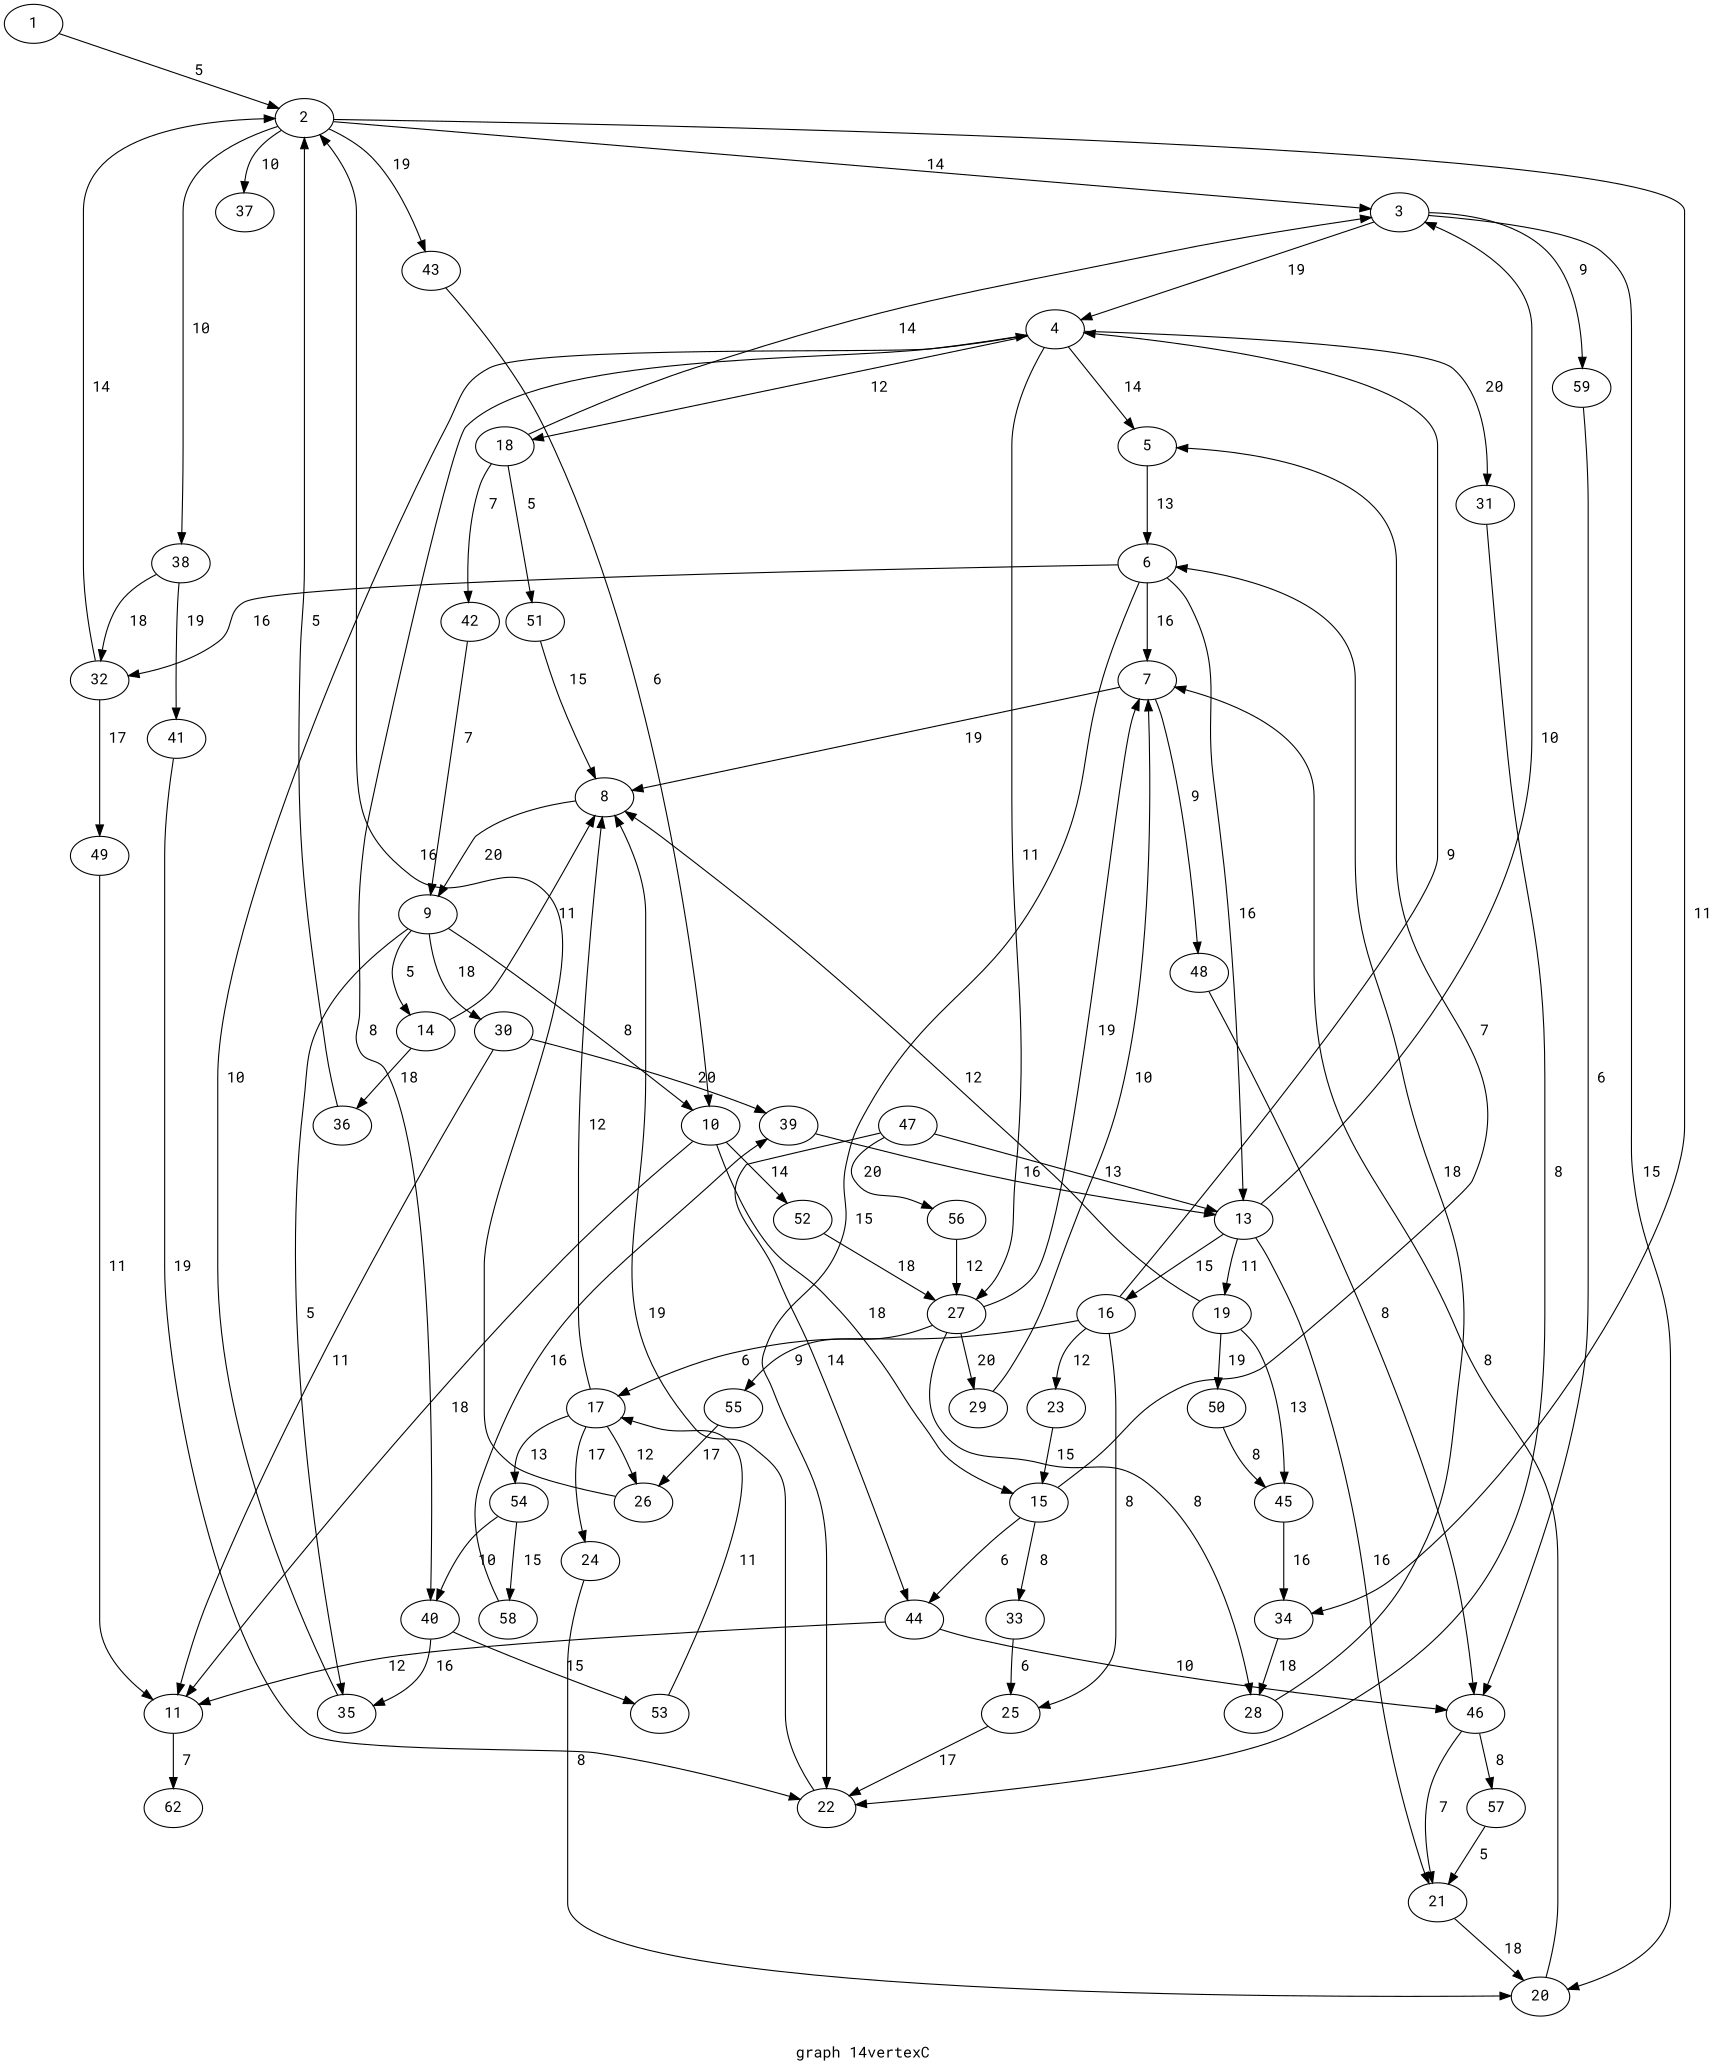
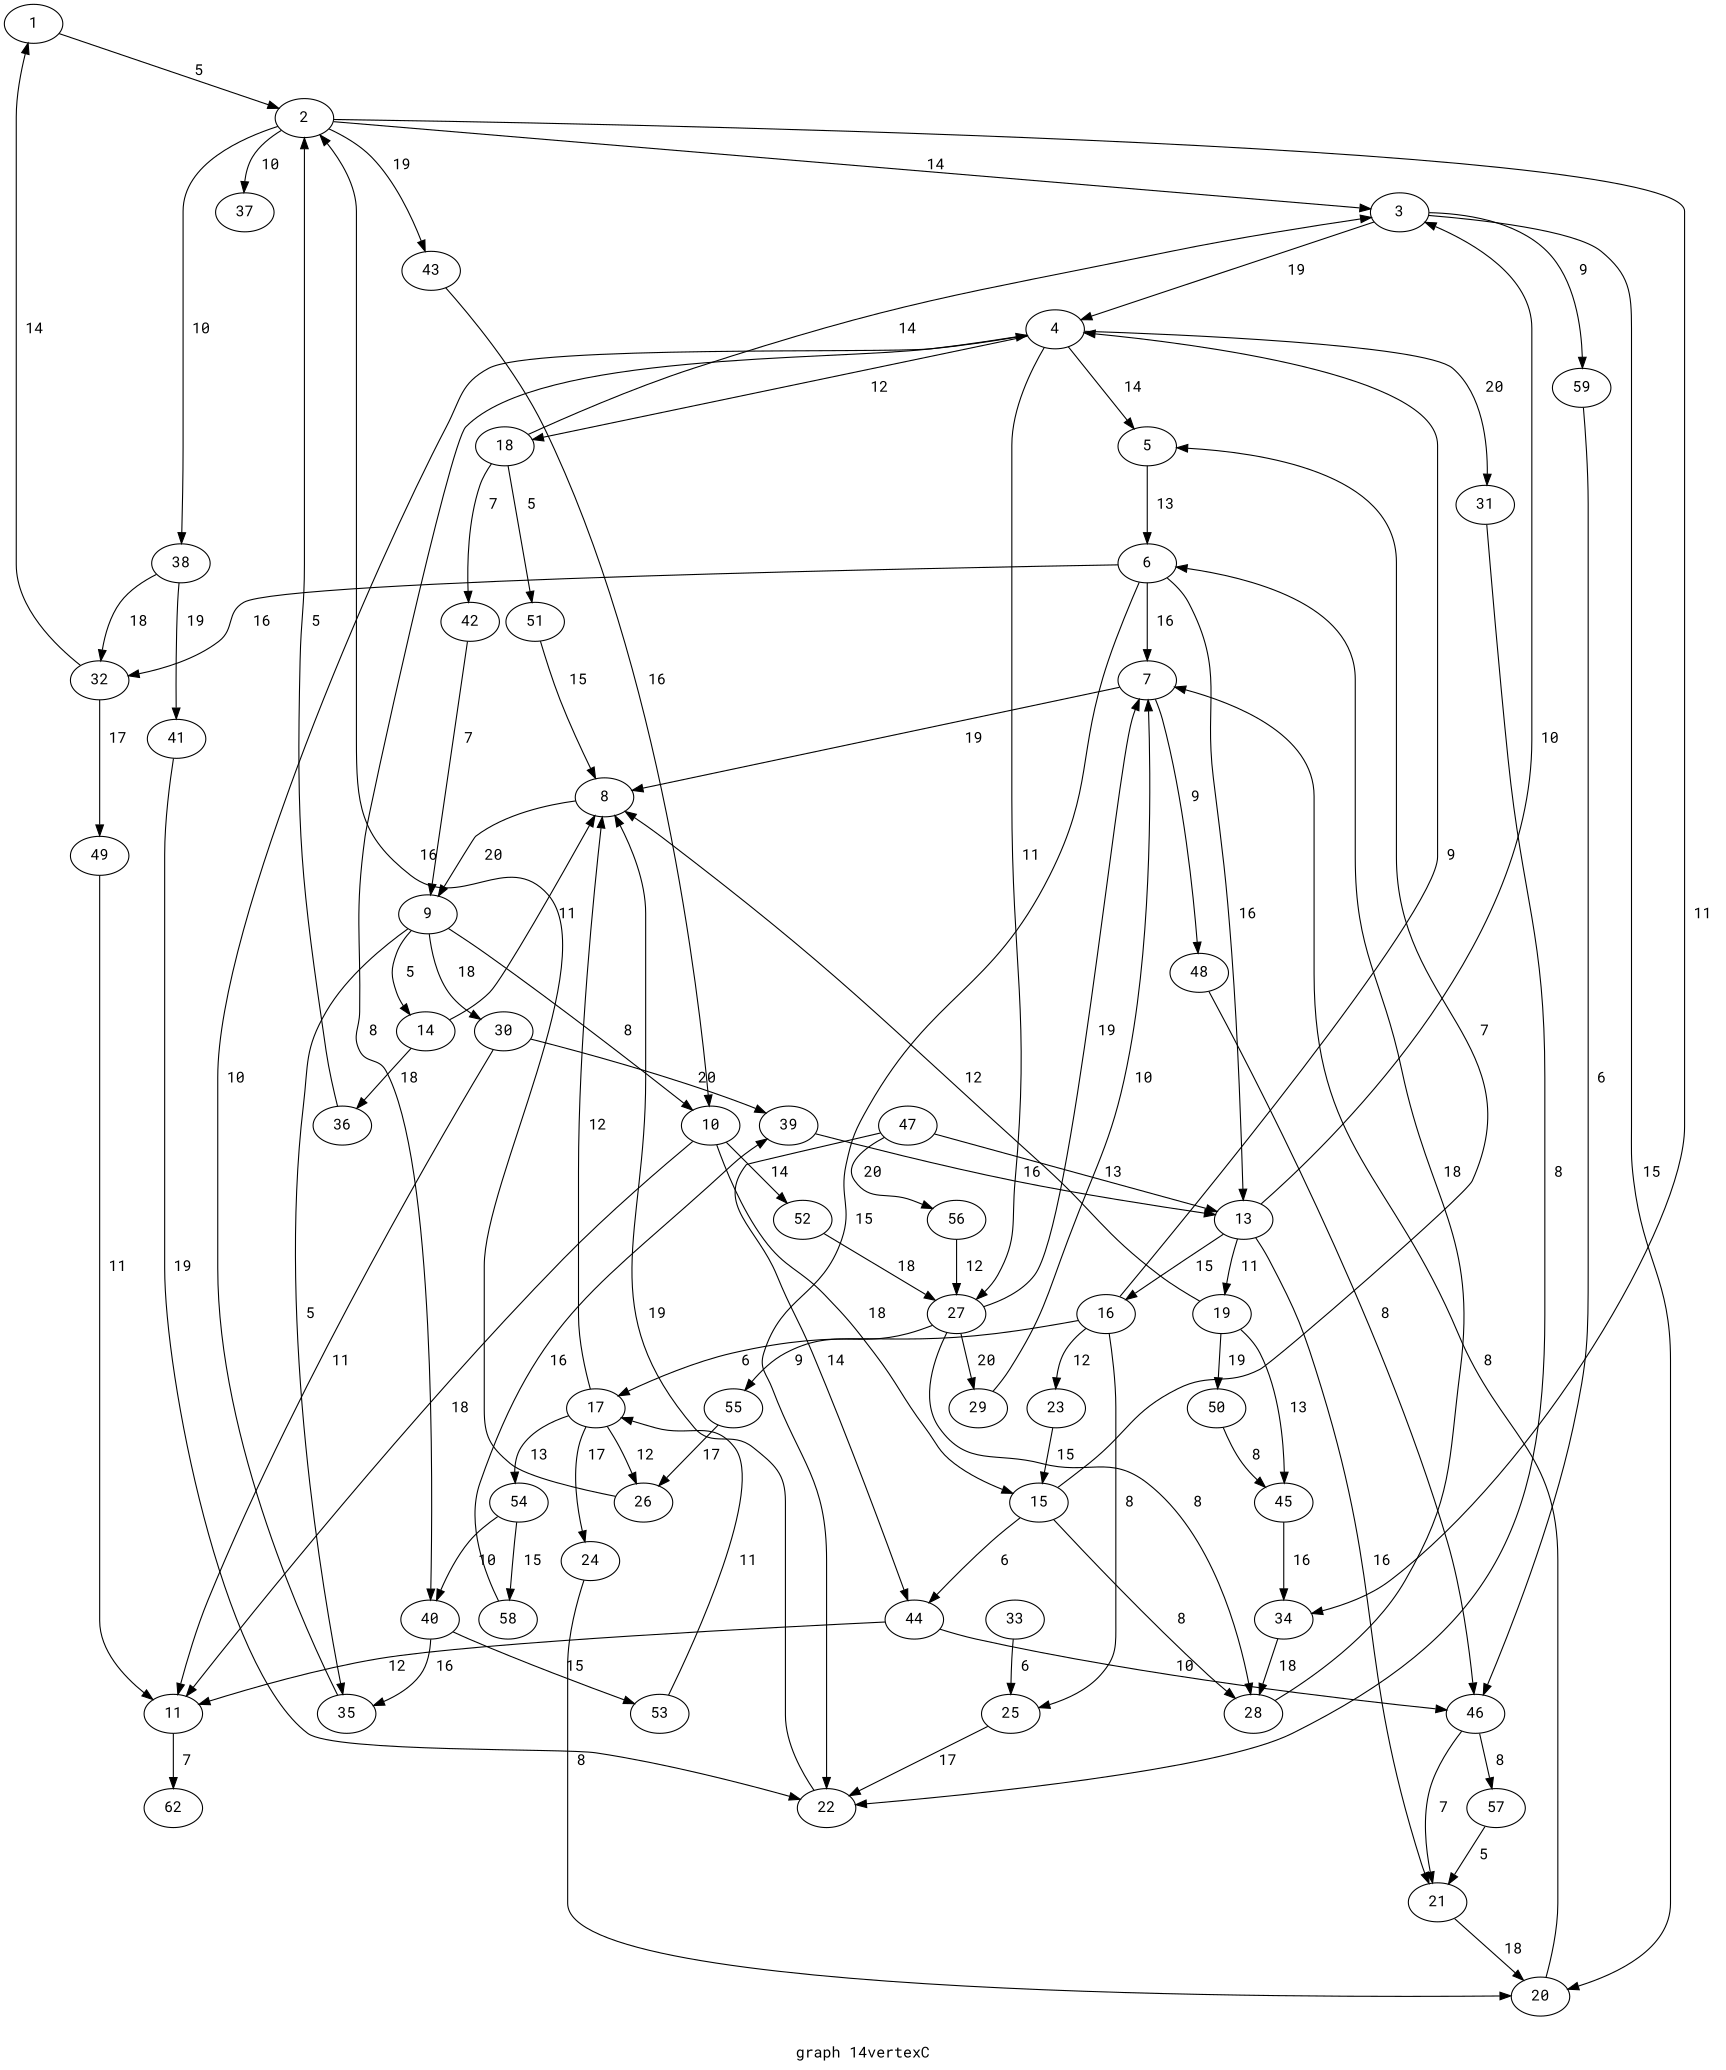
edge "32" -> "2": now "32" -> "1"
edge "43" -> "10": label " 6 " -> " 16 "
edge "15" -> "33": now "15" -> "28"
